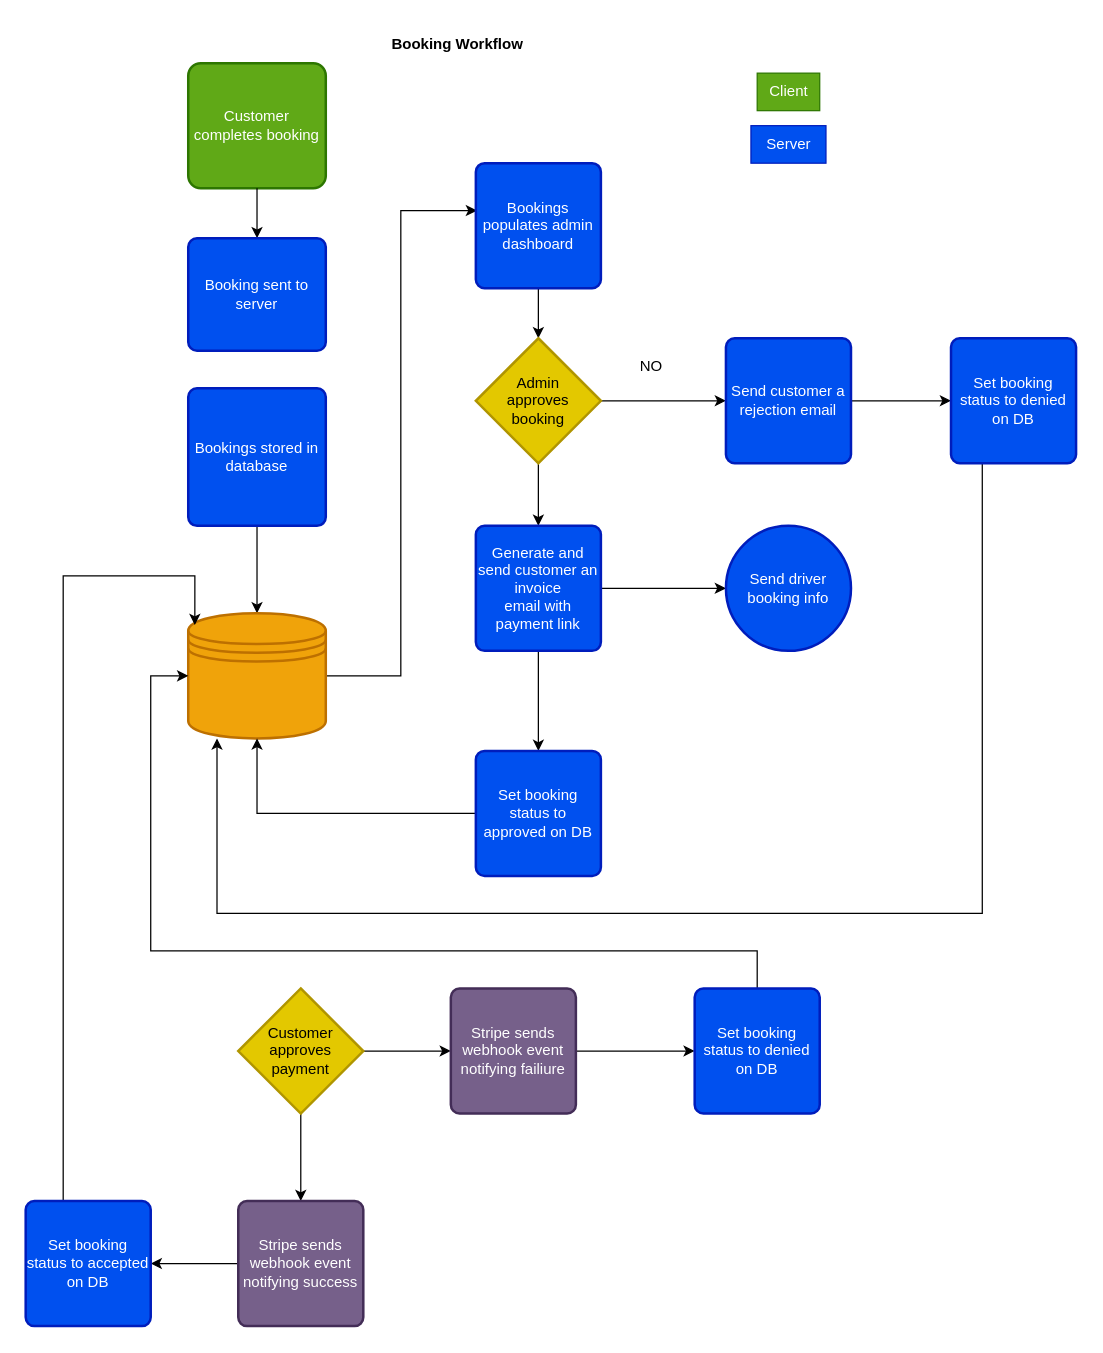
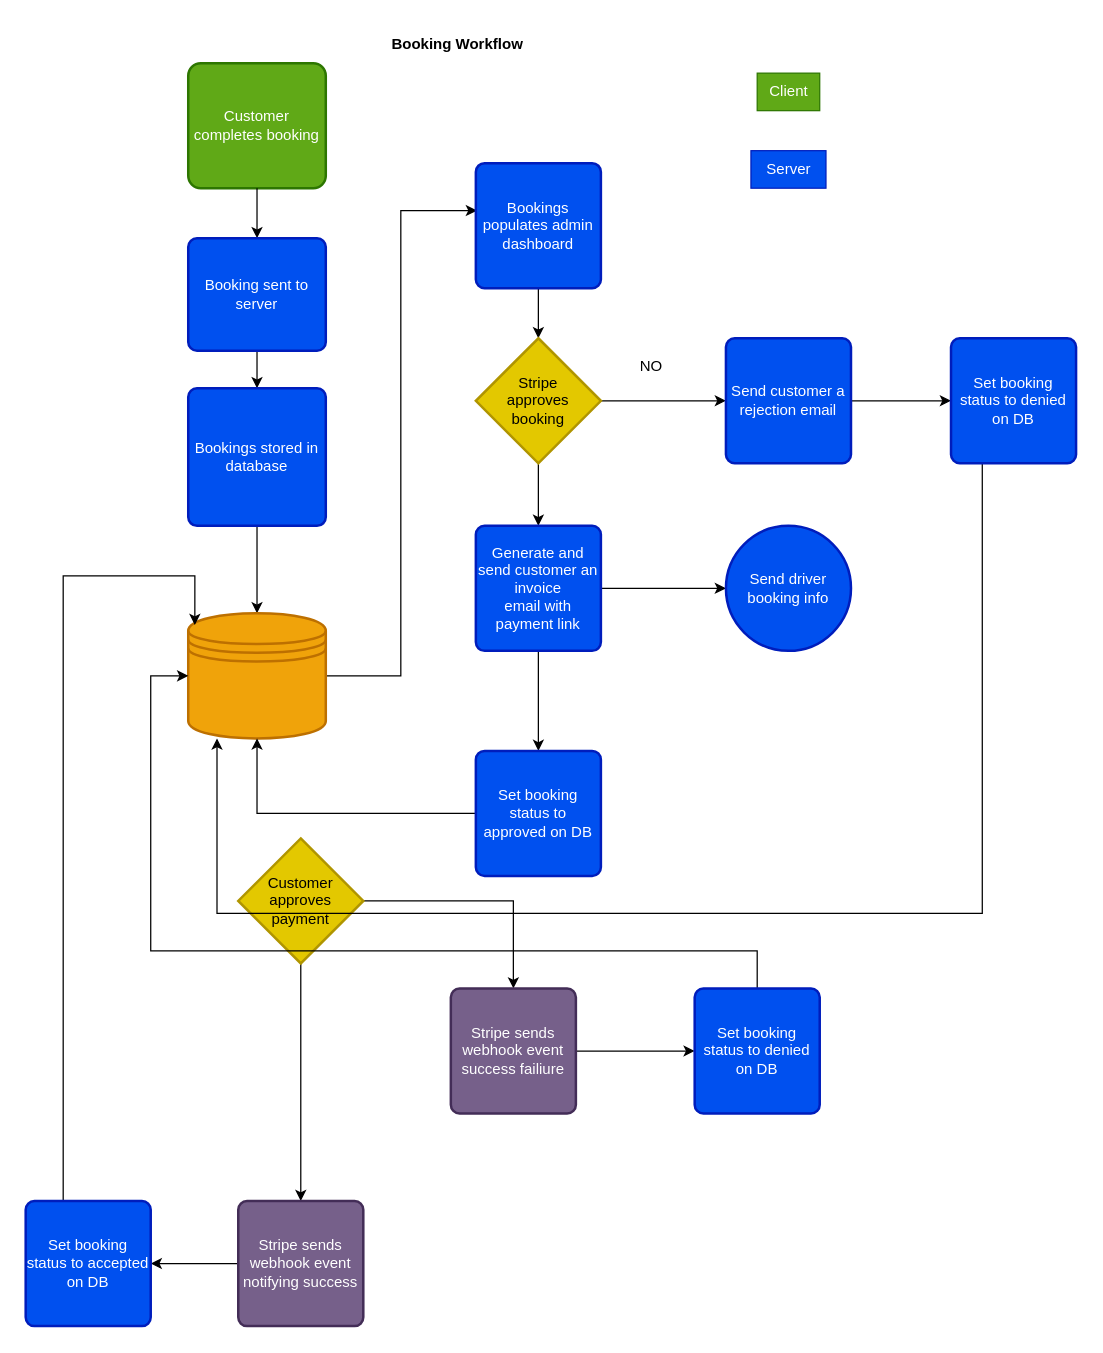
node "Server": moved (788, 144) -> (788, 169)
edge "Booking sent to server" -> "Bookings stored in database": added
node "Admin approves booking": label "Admin approves booking" -> "Stripe approves booking"
node "Customer approves payment": moved (301, 1051) -> (301, 901)
node "Stripe sends webhook event notifying failiure": label "Stripe sends webhook event notifying failiure" -> "Stripe sends webhook event success failiure"
